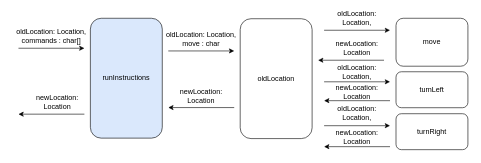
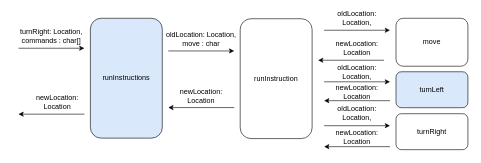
node "oldLocation: Location, commands : char[]": label "oldLocation: Location, commands : char[]" -> "turnRight: Location, commands : char[]"
node "oldLocation": label "oldLocation" -> "runInstruction"
node "turnLeft": fillcolor #ffffff -> #dae8fc
